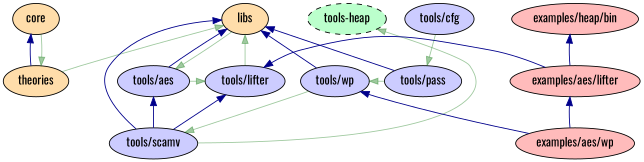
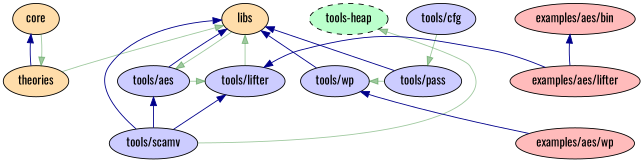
node "examples/heap/bin": label "examples/heap/bin" -> "examples/aes/bin"
edge "tools/wp" -> "tools/scamv": removed
edge "examples/aes/wp" -> "examples/aes/lifter": removed
